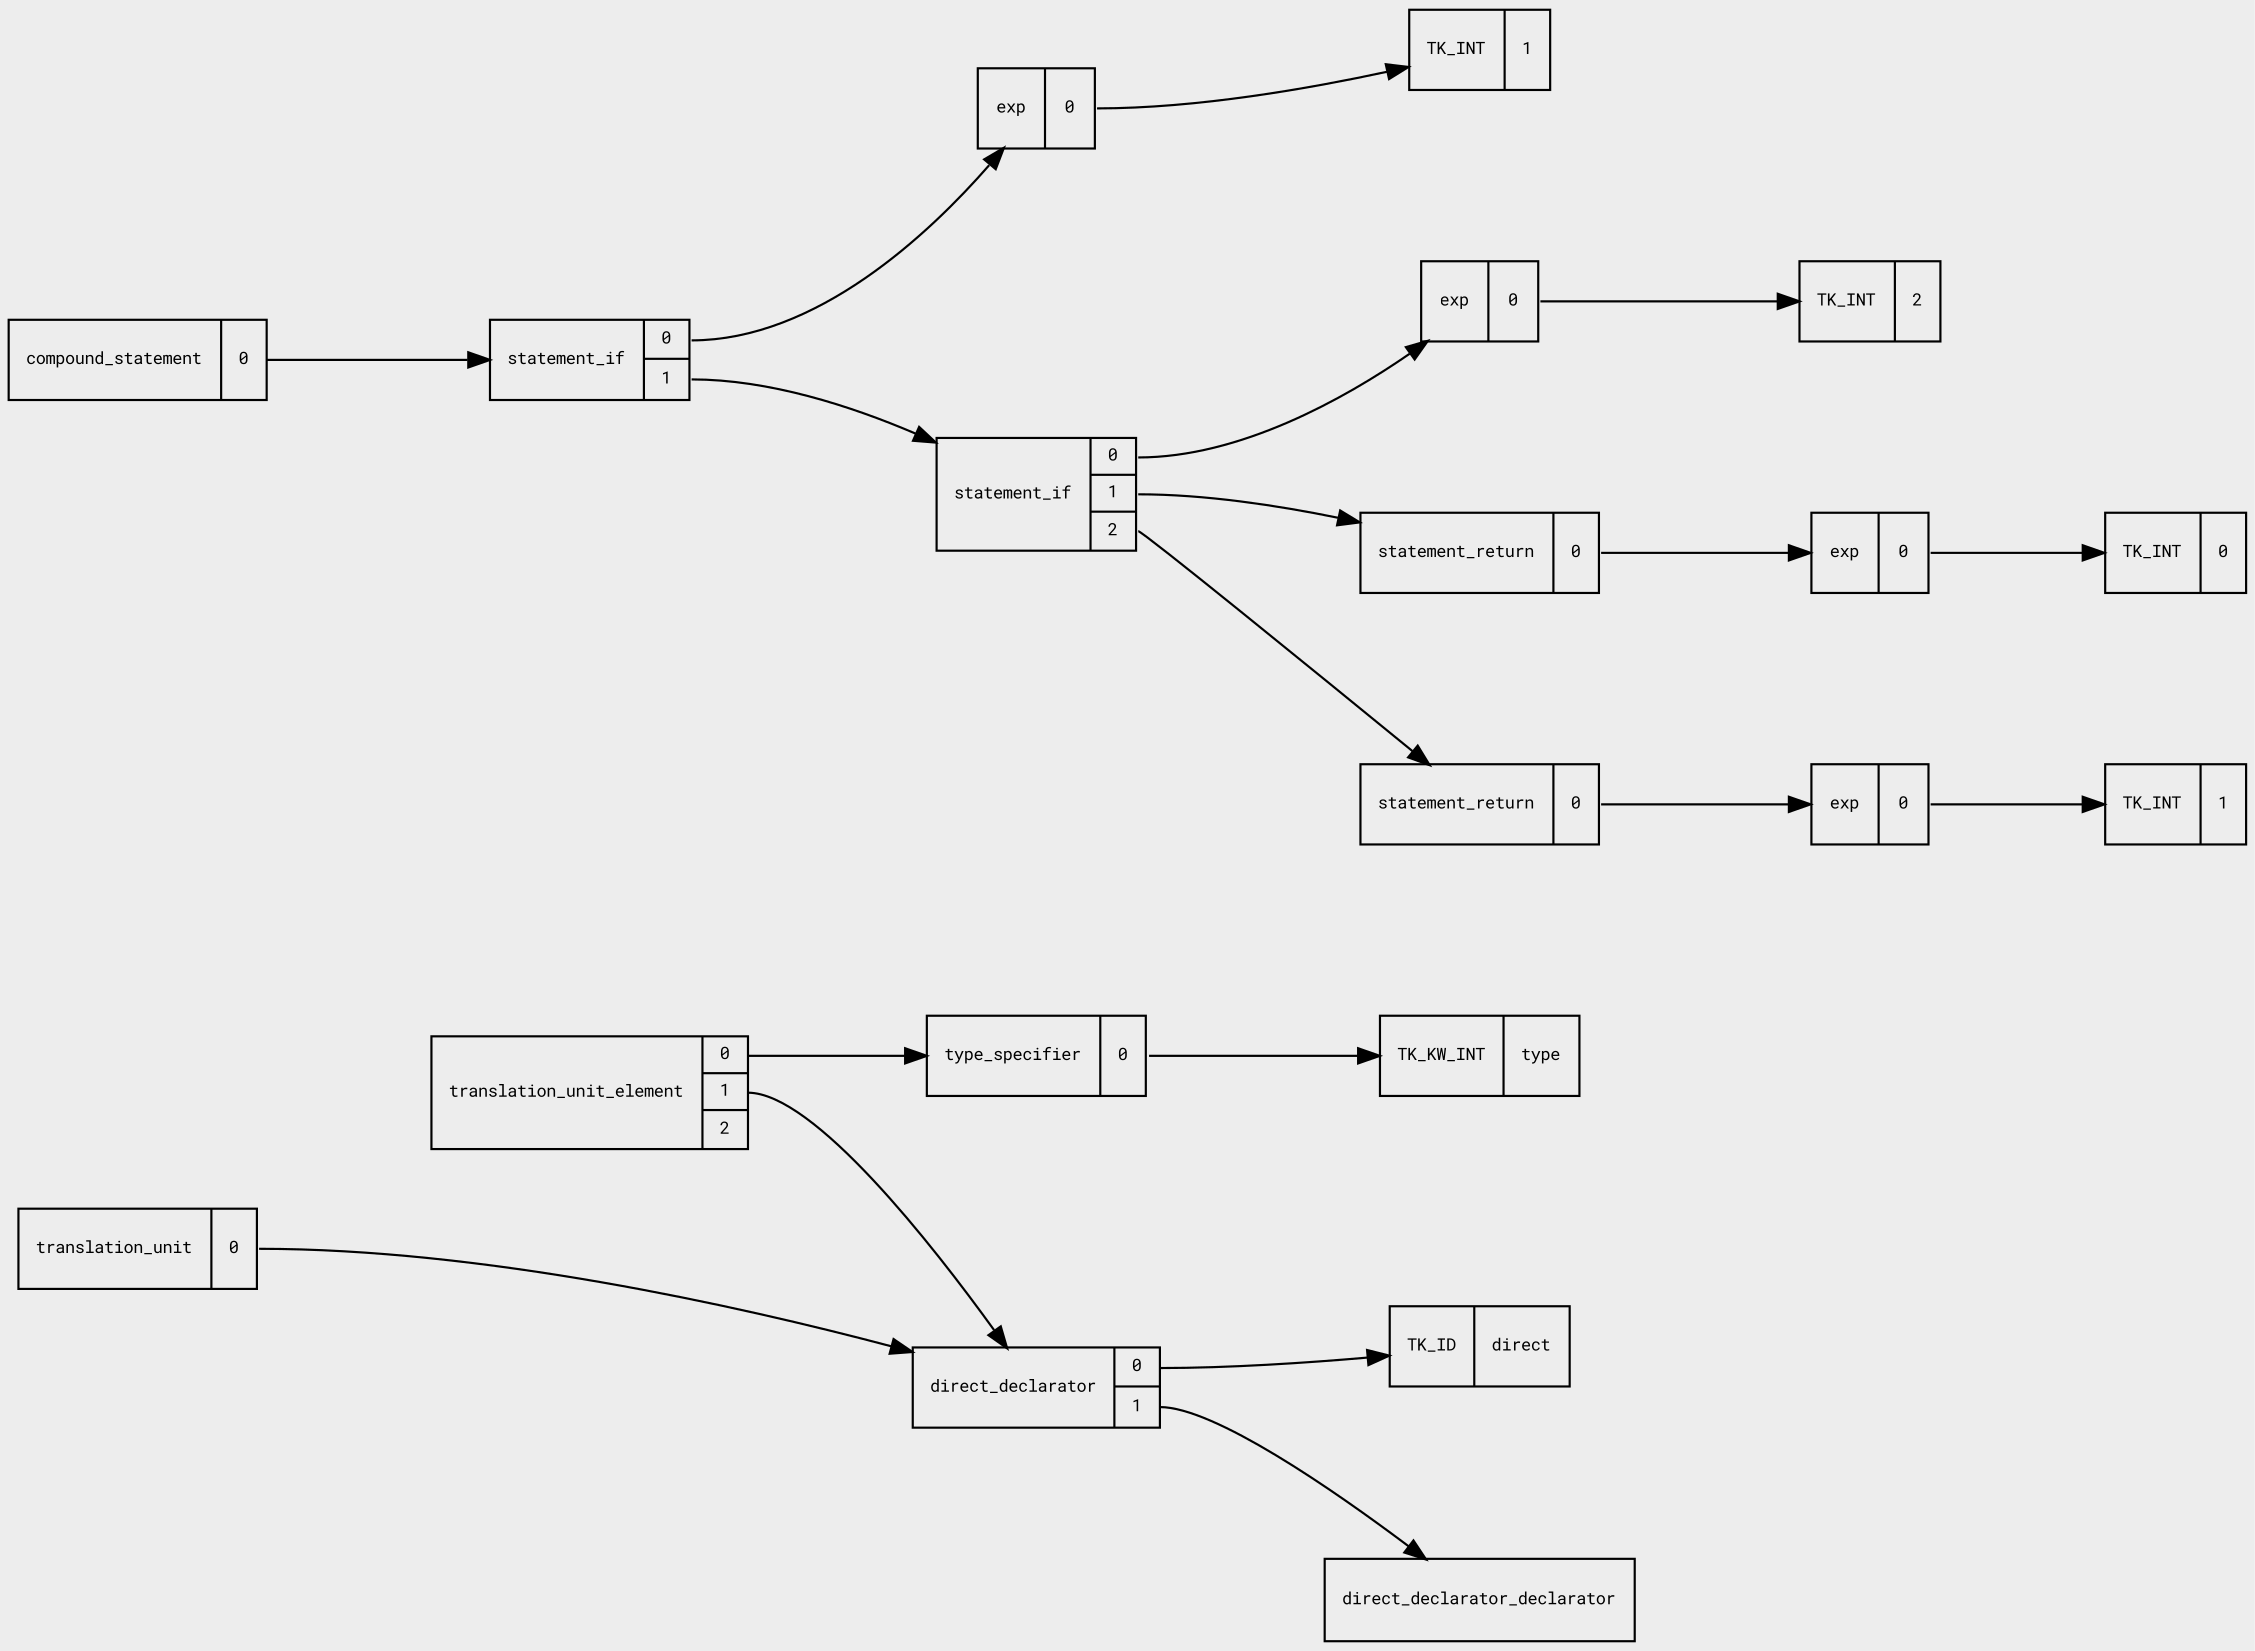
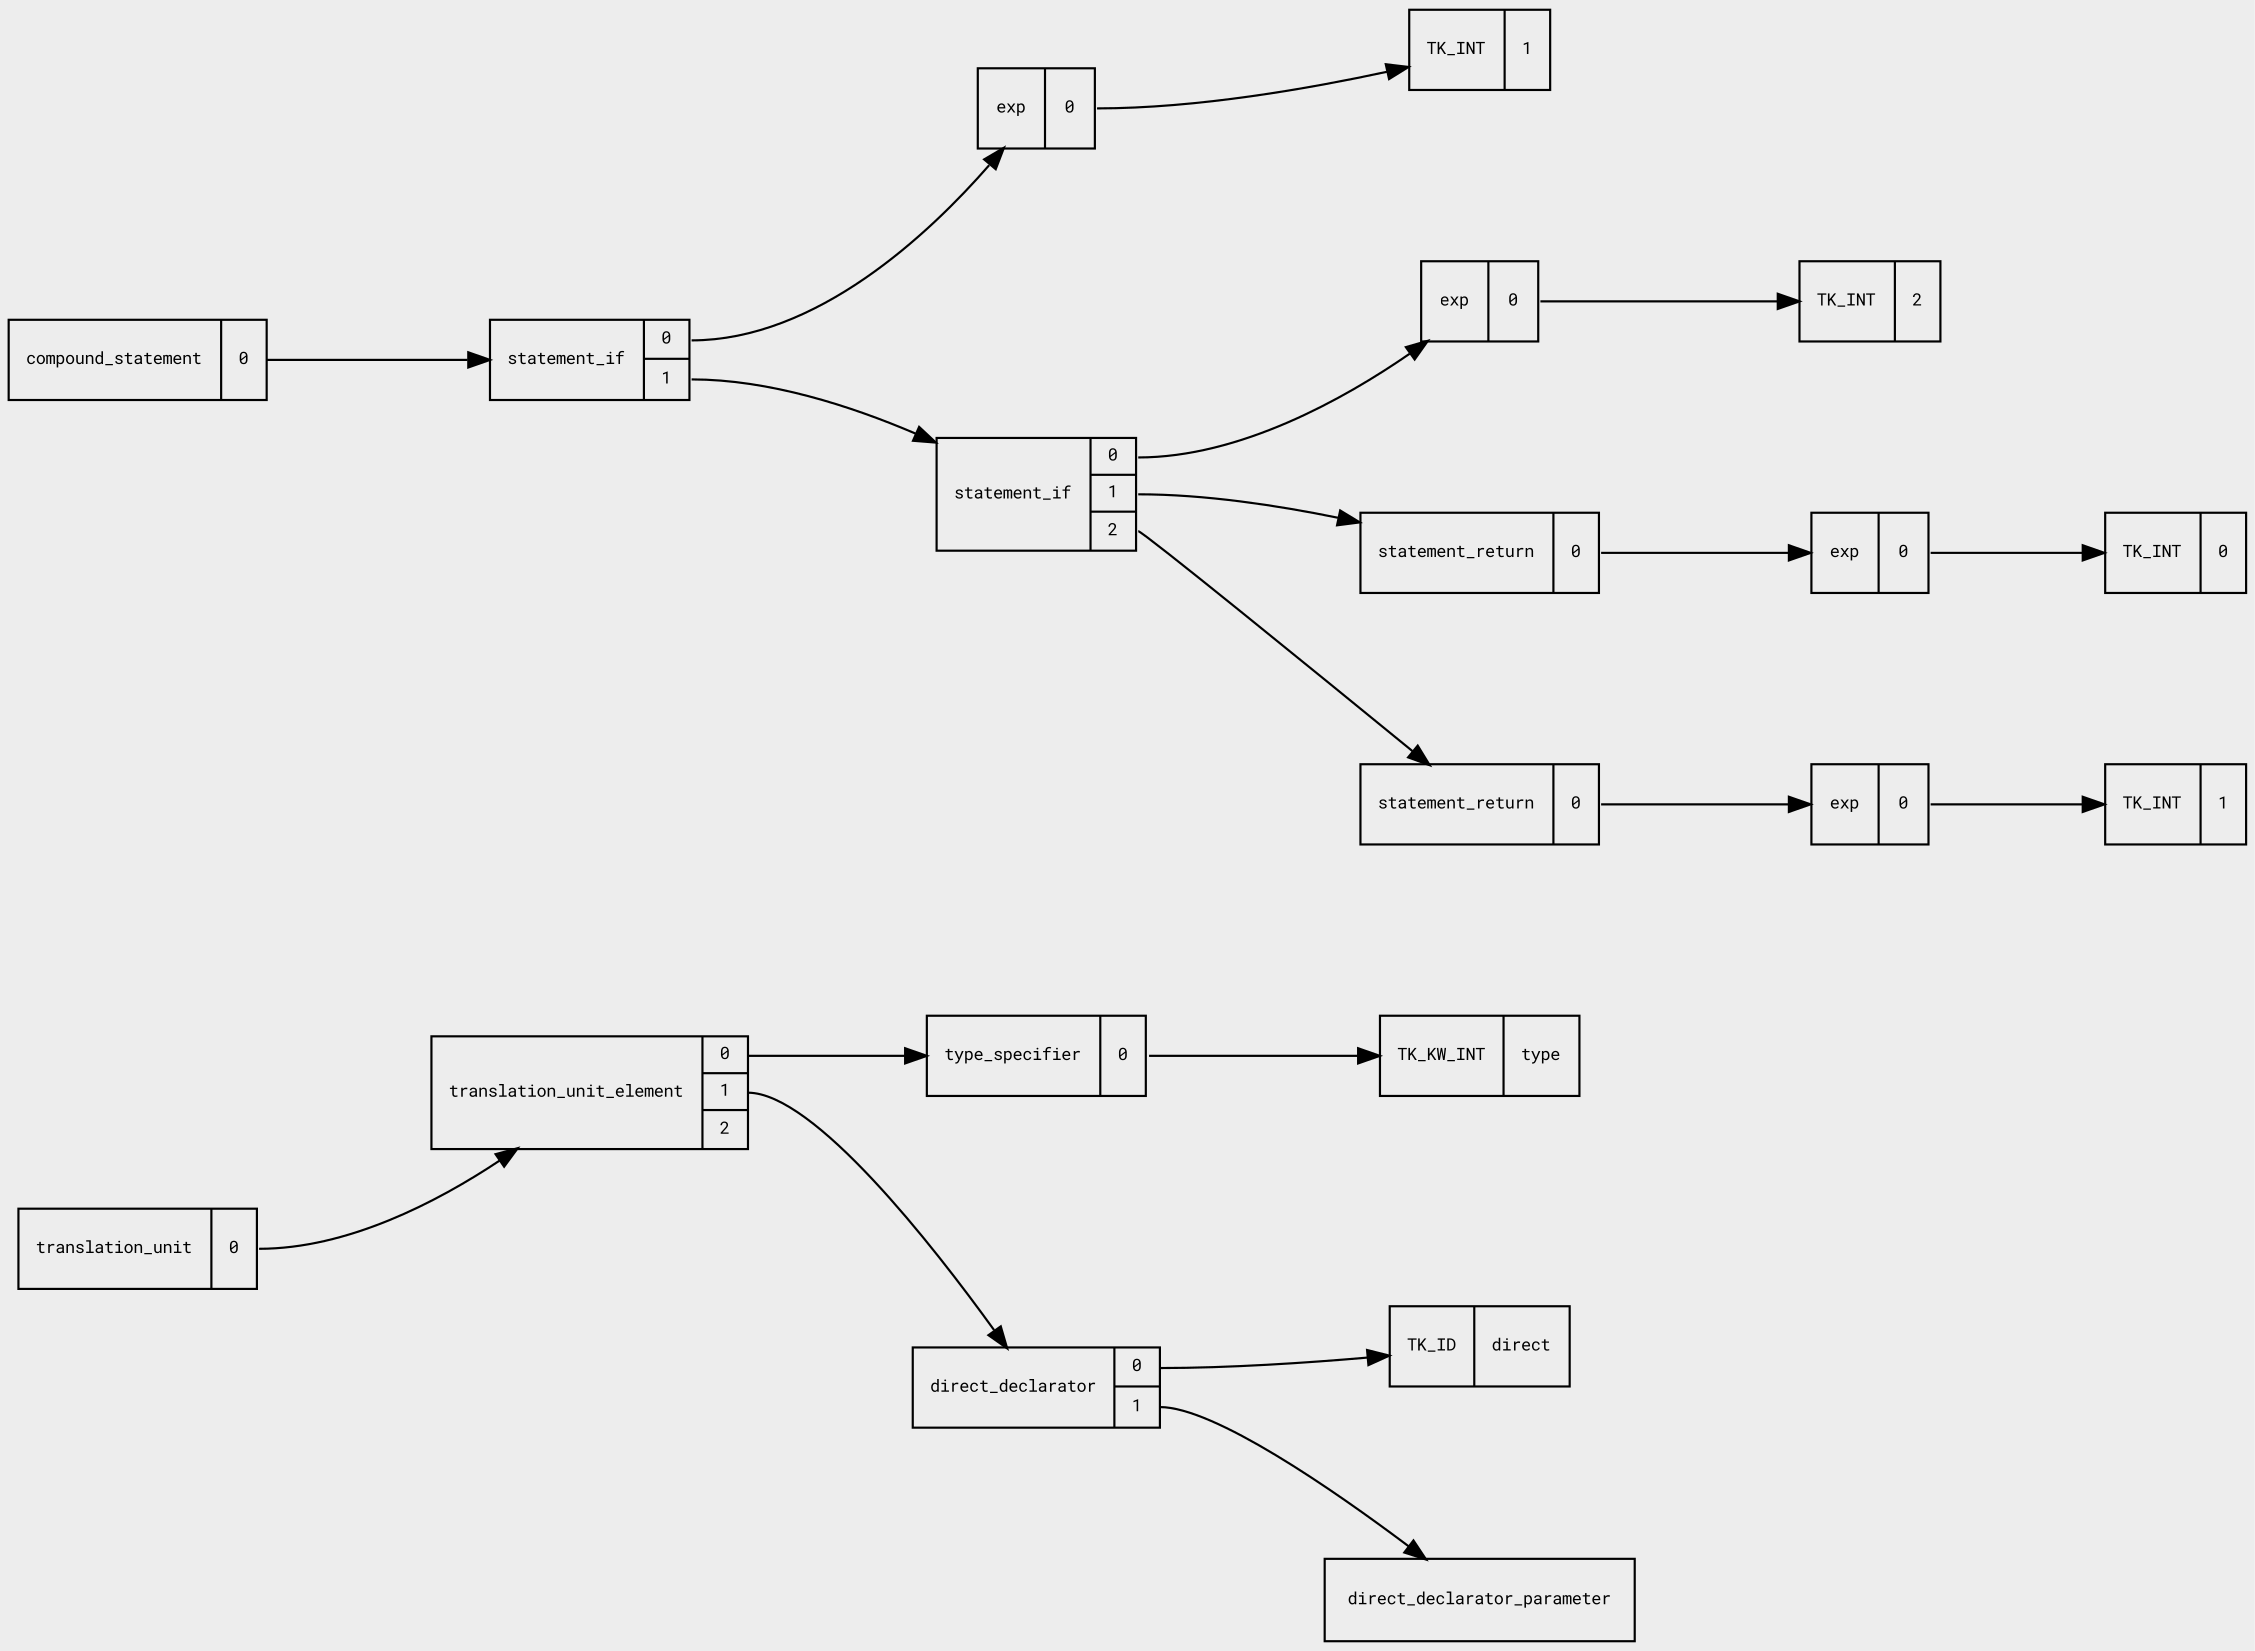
edge "translation_unit" -> "direct_declarator": now "translation_unit" -> "translation_unit_element"
node "direct_declarator_declarator": label "direct_declarator_declarator" -> "direct_declarator_parameter"
